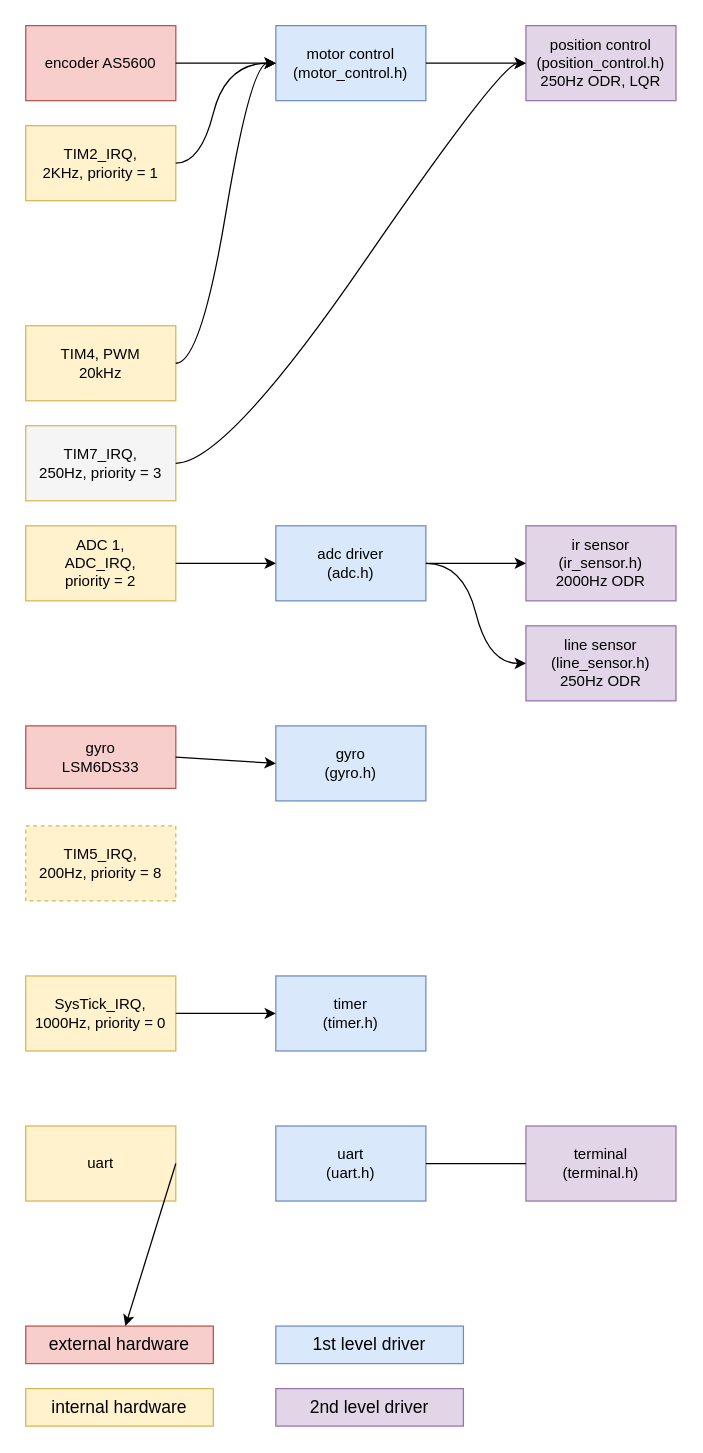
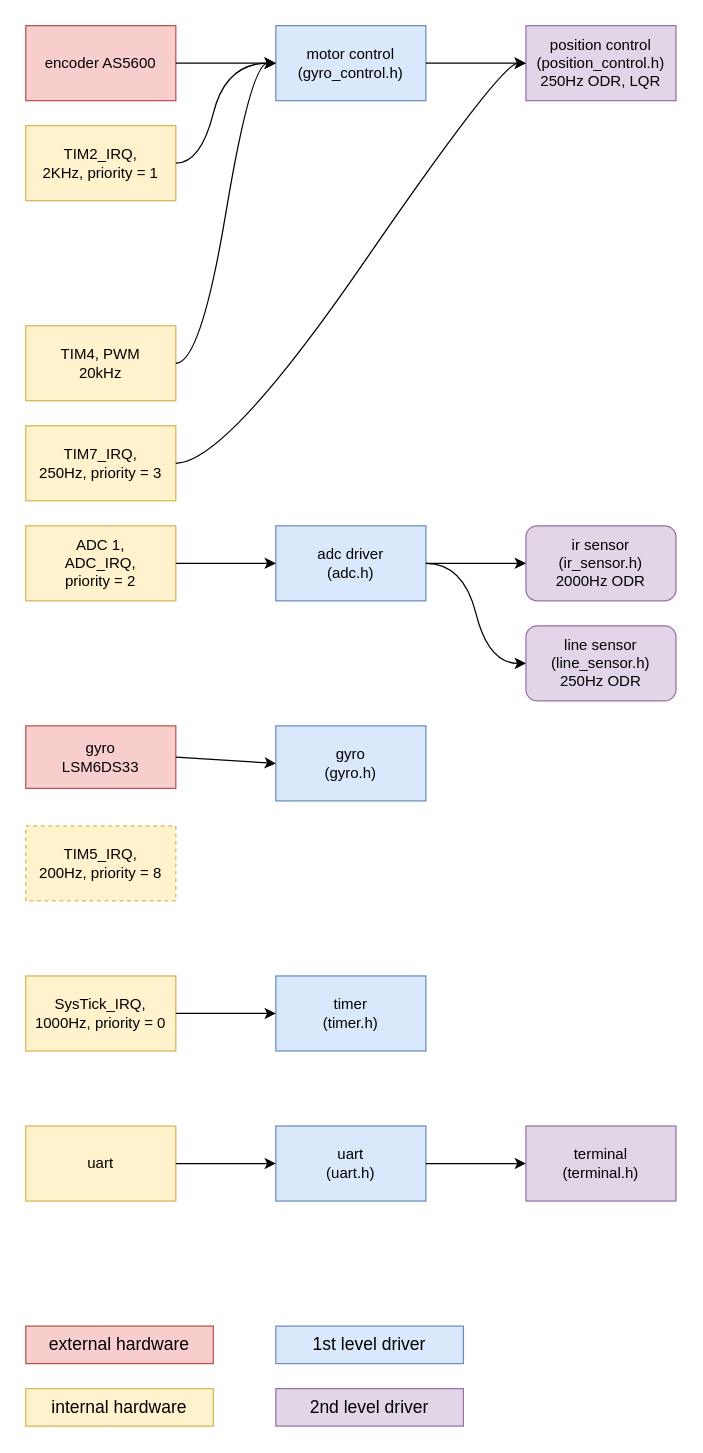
node "motor control (motor_control.h)": label "motor control (motor_control.h)" -> "motor control (gyro_control.h)"
node "TIM7_IRQ,250Hz, priority = 3": fillcolor #f5f5f5 -> #fff2cc
node "ir sensor (ir_sensor.h) 2000Hz ODR": shape rectangle -> rounded rectangle
node "line sensor (line_sensor.h) 250Hz ODR": shape rectangle -> rounded rectangle
edge "uart (uart.h)" -- "terminal (terminal.h)": arrowhead none -> classic
edge "uart" -> "external hardware": now "uart" -> "uart (uart.h)"
